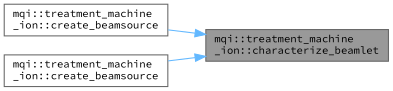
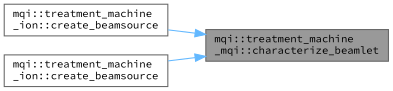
node "mqi::treatment_machine _ion::characterize_beamlet": label "mqi::treatment_machine _ion::characterize_beamlet" -> "mqi::treatment_machine _mqi::characterize_beamlet"
